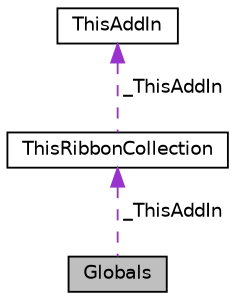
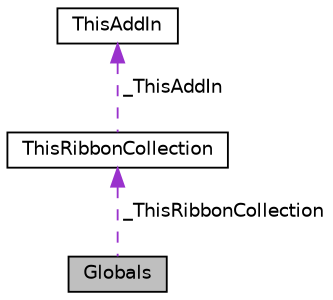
edge "Globals" -> "ThisRibbonCollection": label " _ThisAddIn" -> " _ThisRibbonCollection"
